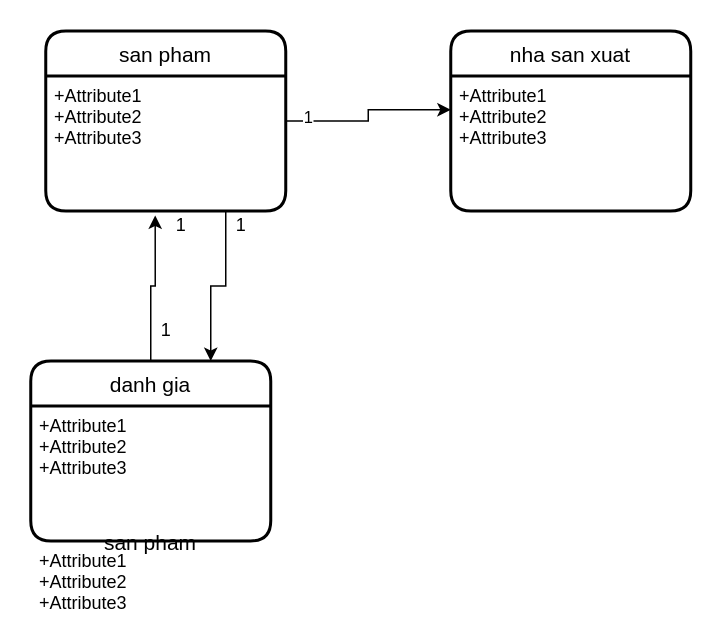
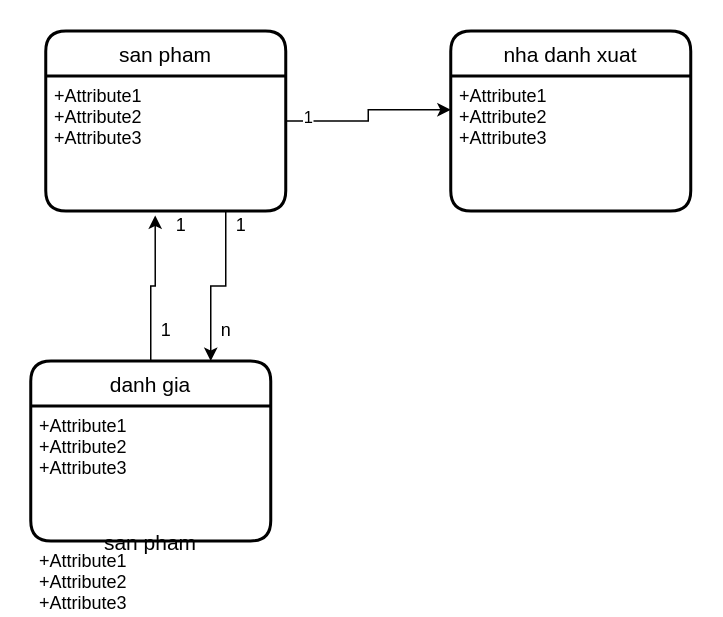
node "nha san xuat": label "nha san xuat" -> "nha danh xuat"
node "n": added
